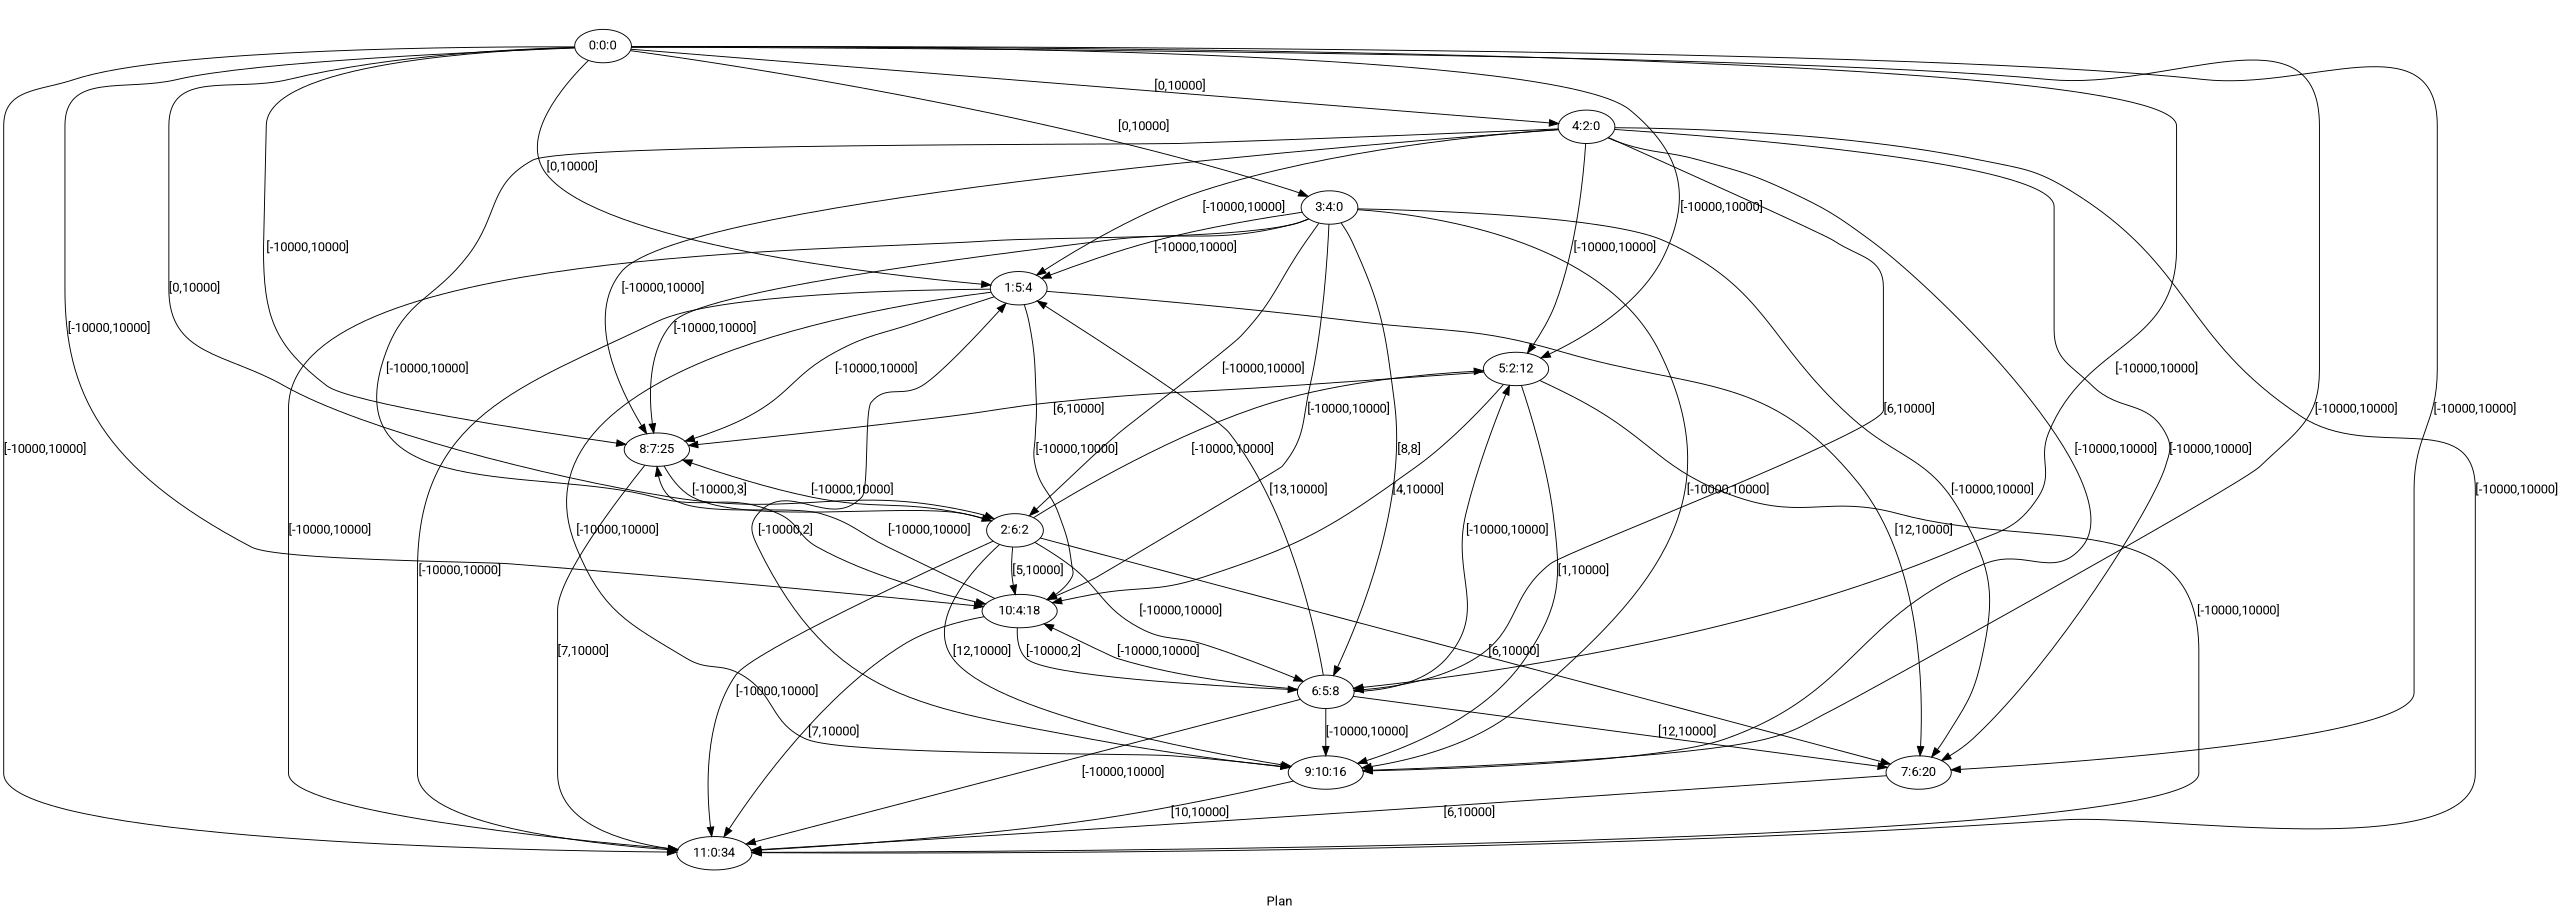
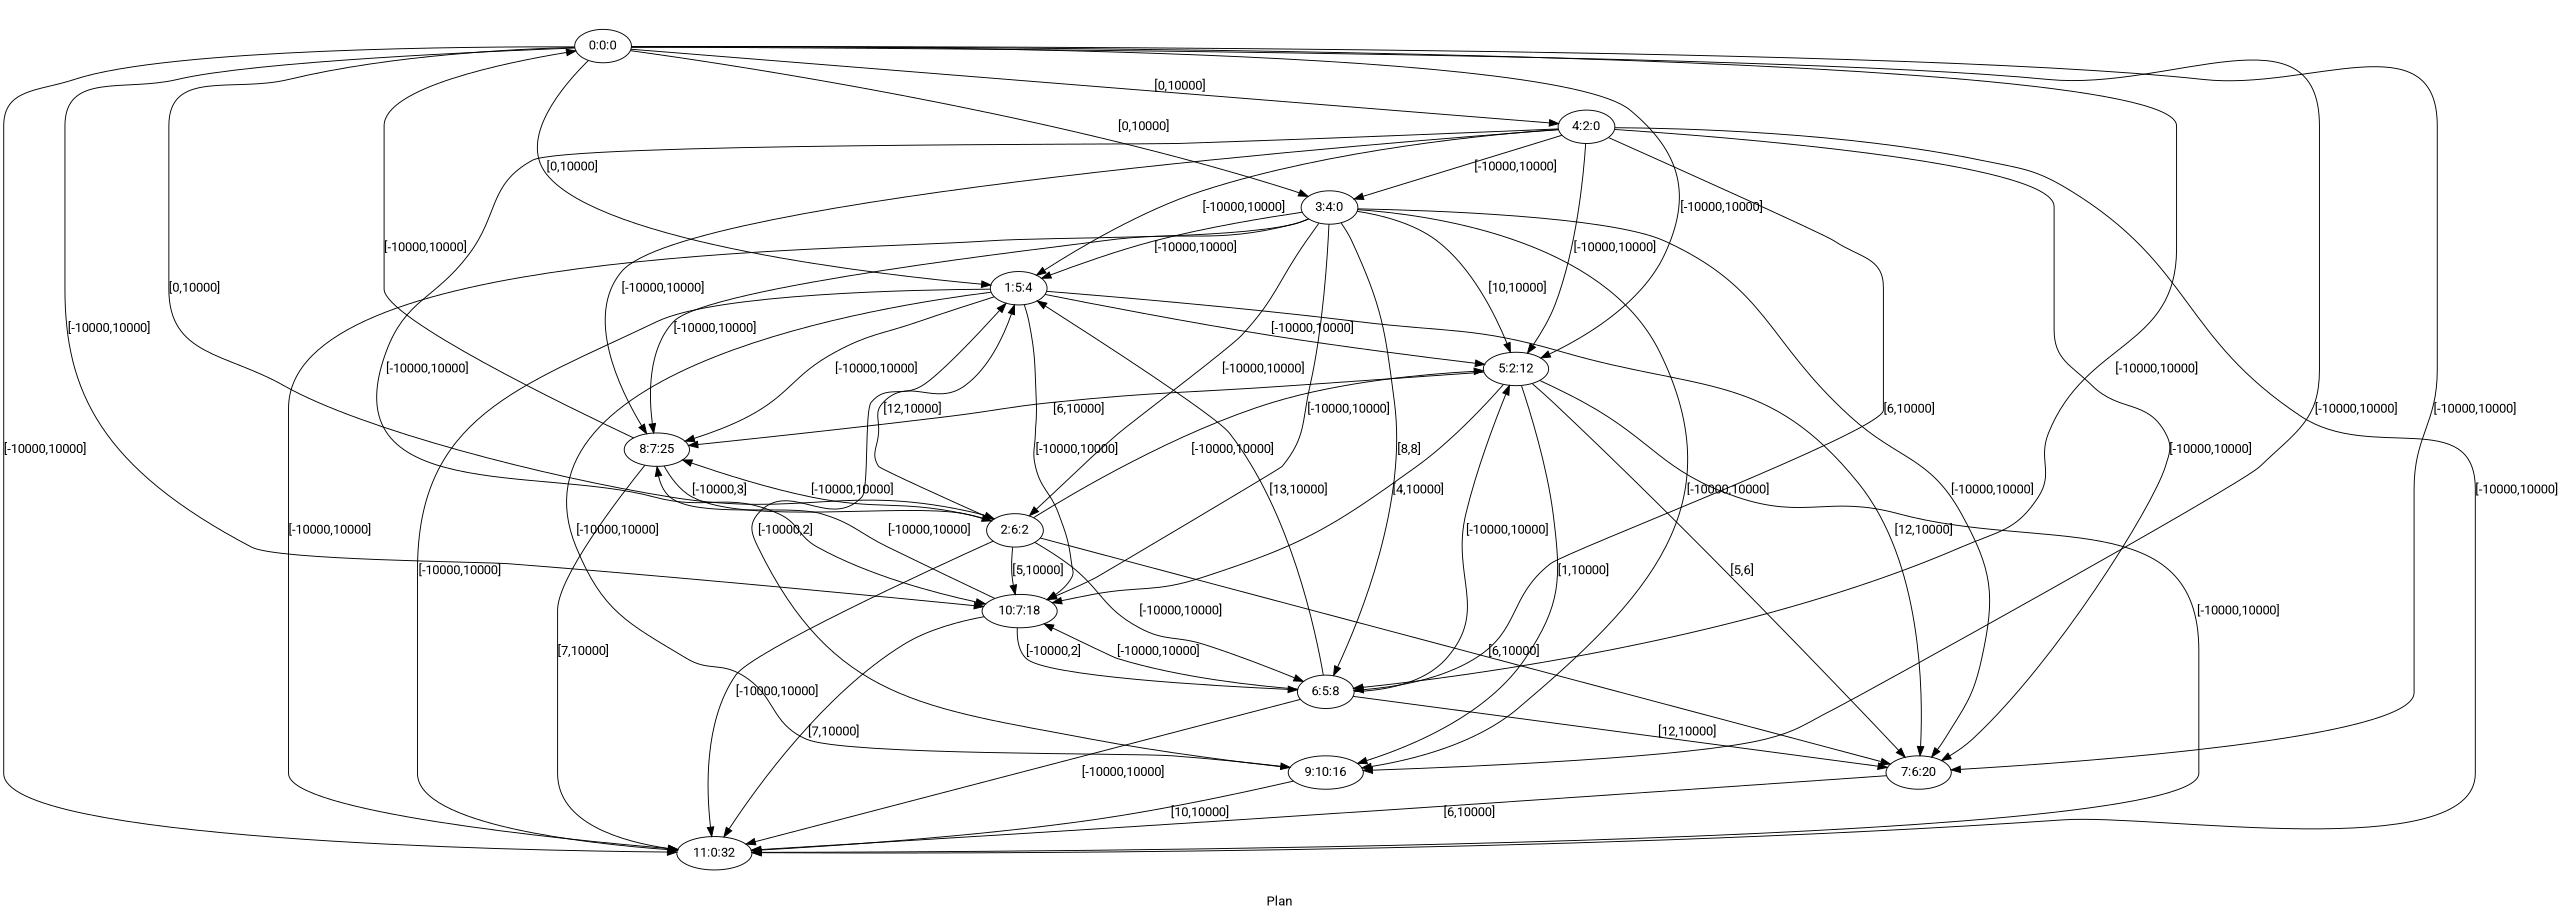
edge "0:0:0" -> "8:7:25": reversed
edge "3:4:0" -> "5:2:12": added, label "[10,10000]"
edge "1:5:4" -> "5:2:12": added, label "[-10000,10000]"
edge "4:2:0" -> "9:10:16": now "4:2:0" -> "3:4:0"
edge "5:2:12" -> "7:6:20": added, label "[5,6]"
node "10:4:18": label "10:4:18" -> "10:7:18"
edge "2:6:2" -> "9:10:16": now "2:6:2" -> "1:5:4"
edge "6:5:8" -> "9:10:16": removed, label "[-10000,10000]"
node "11:0:34": label "11:0:34" -> "11:0:32"
